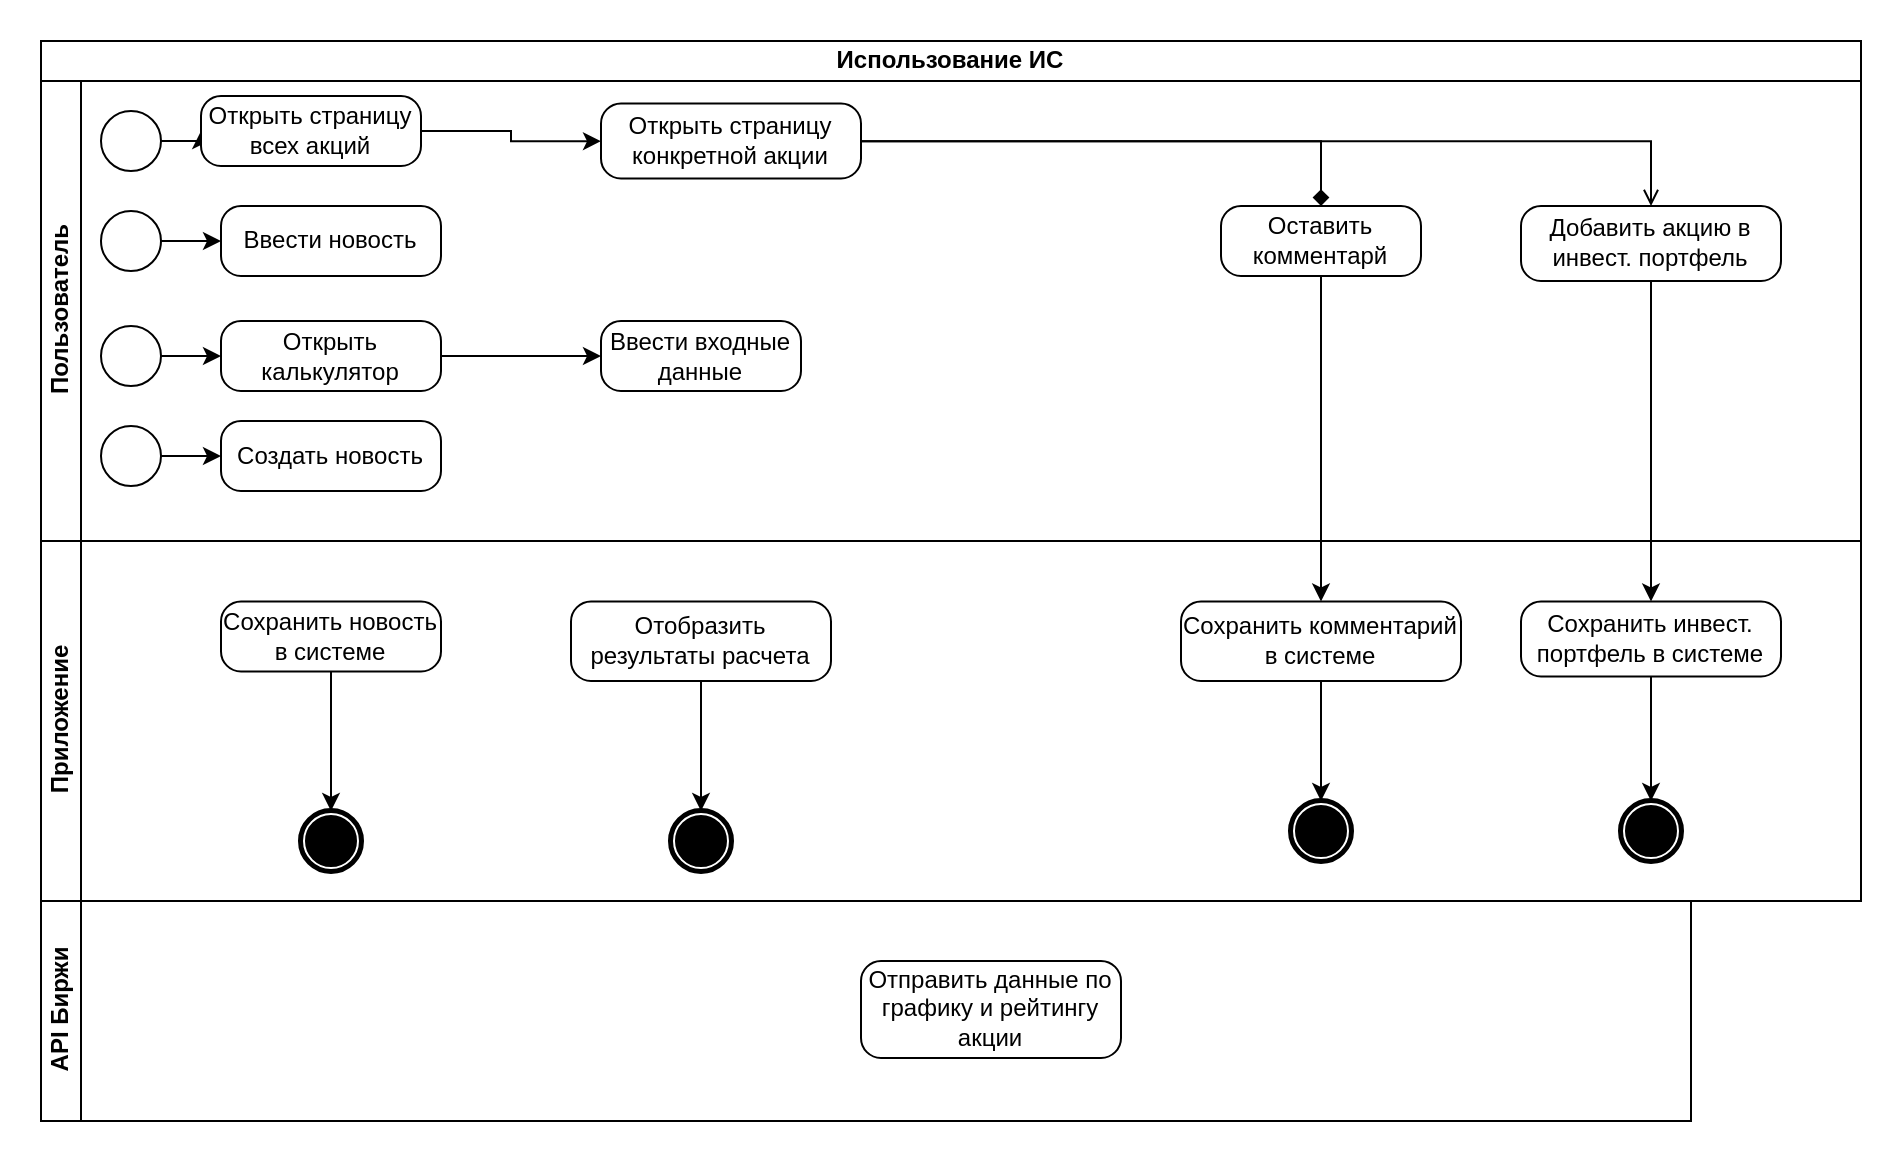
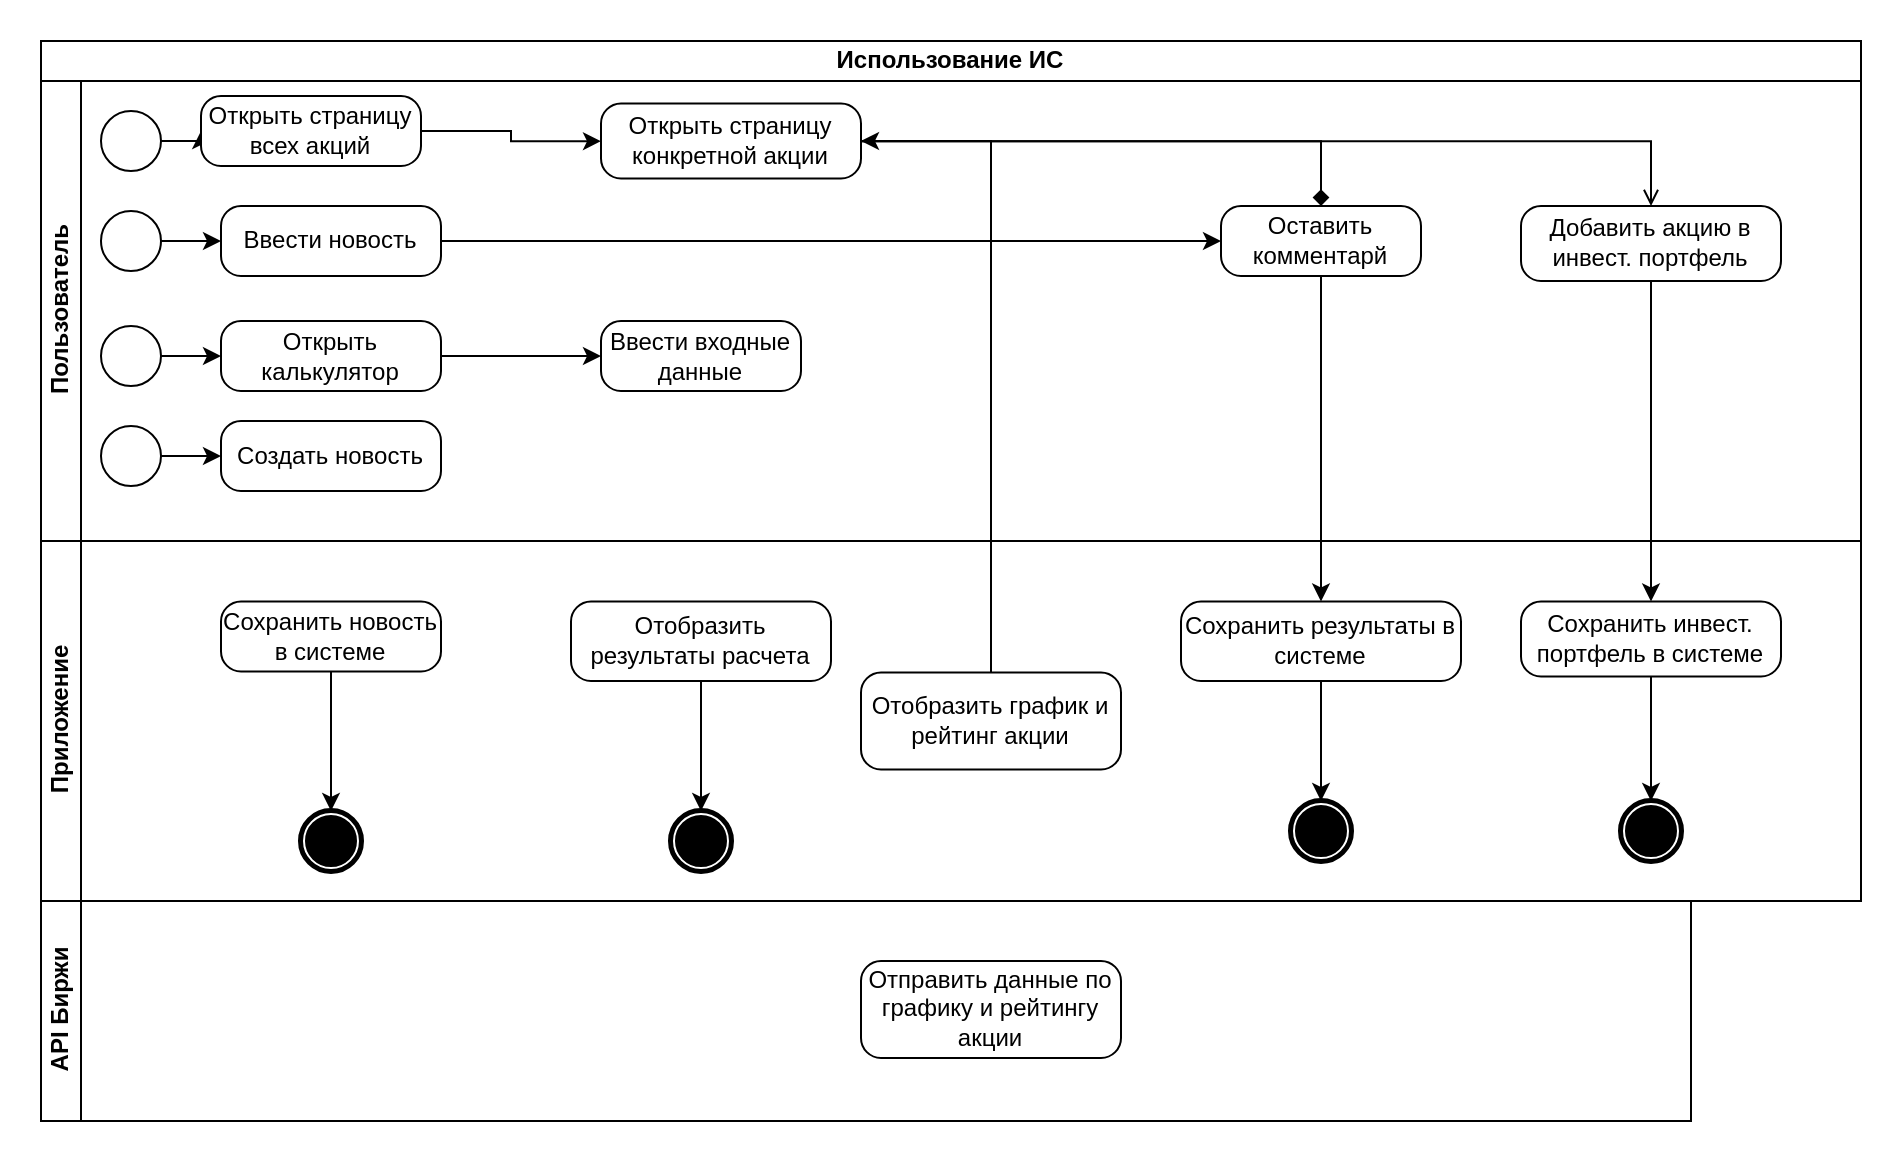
edge "Ввести новость" -> "Оставить комментарй": added
edge "Отобразить график и рейтинг акции" -> "Открыть страницу конкретной акции": added
node "Сохранить комментарий в системе": label "Сохранить комментарий в системе" -> "Сохранить результаты в системе"
node "Отобразить график и рейтинг акции": added
